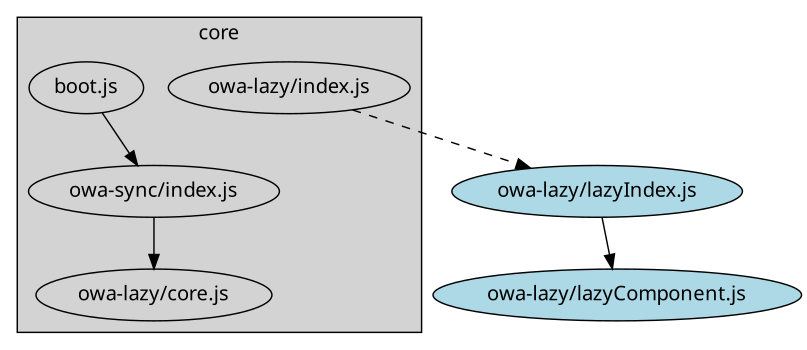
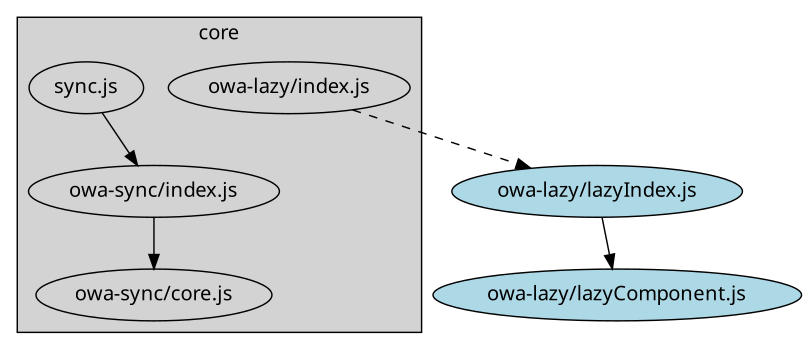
node "boot.js": label "boot.js" -> "sync.js"
node "owa-lazy/core.js": label "owa-lazy/core.js" -> "owa-sync/core.js"
